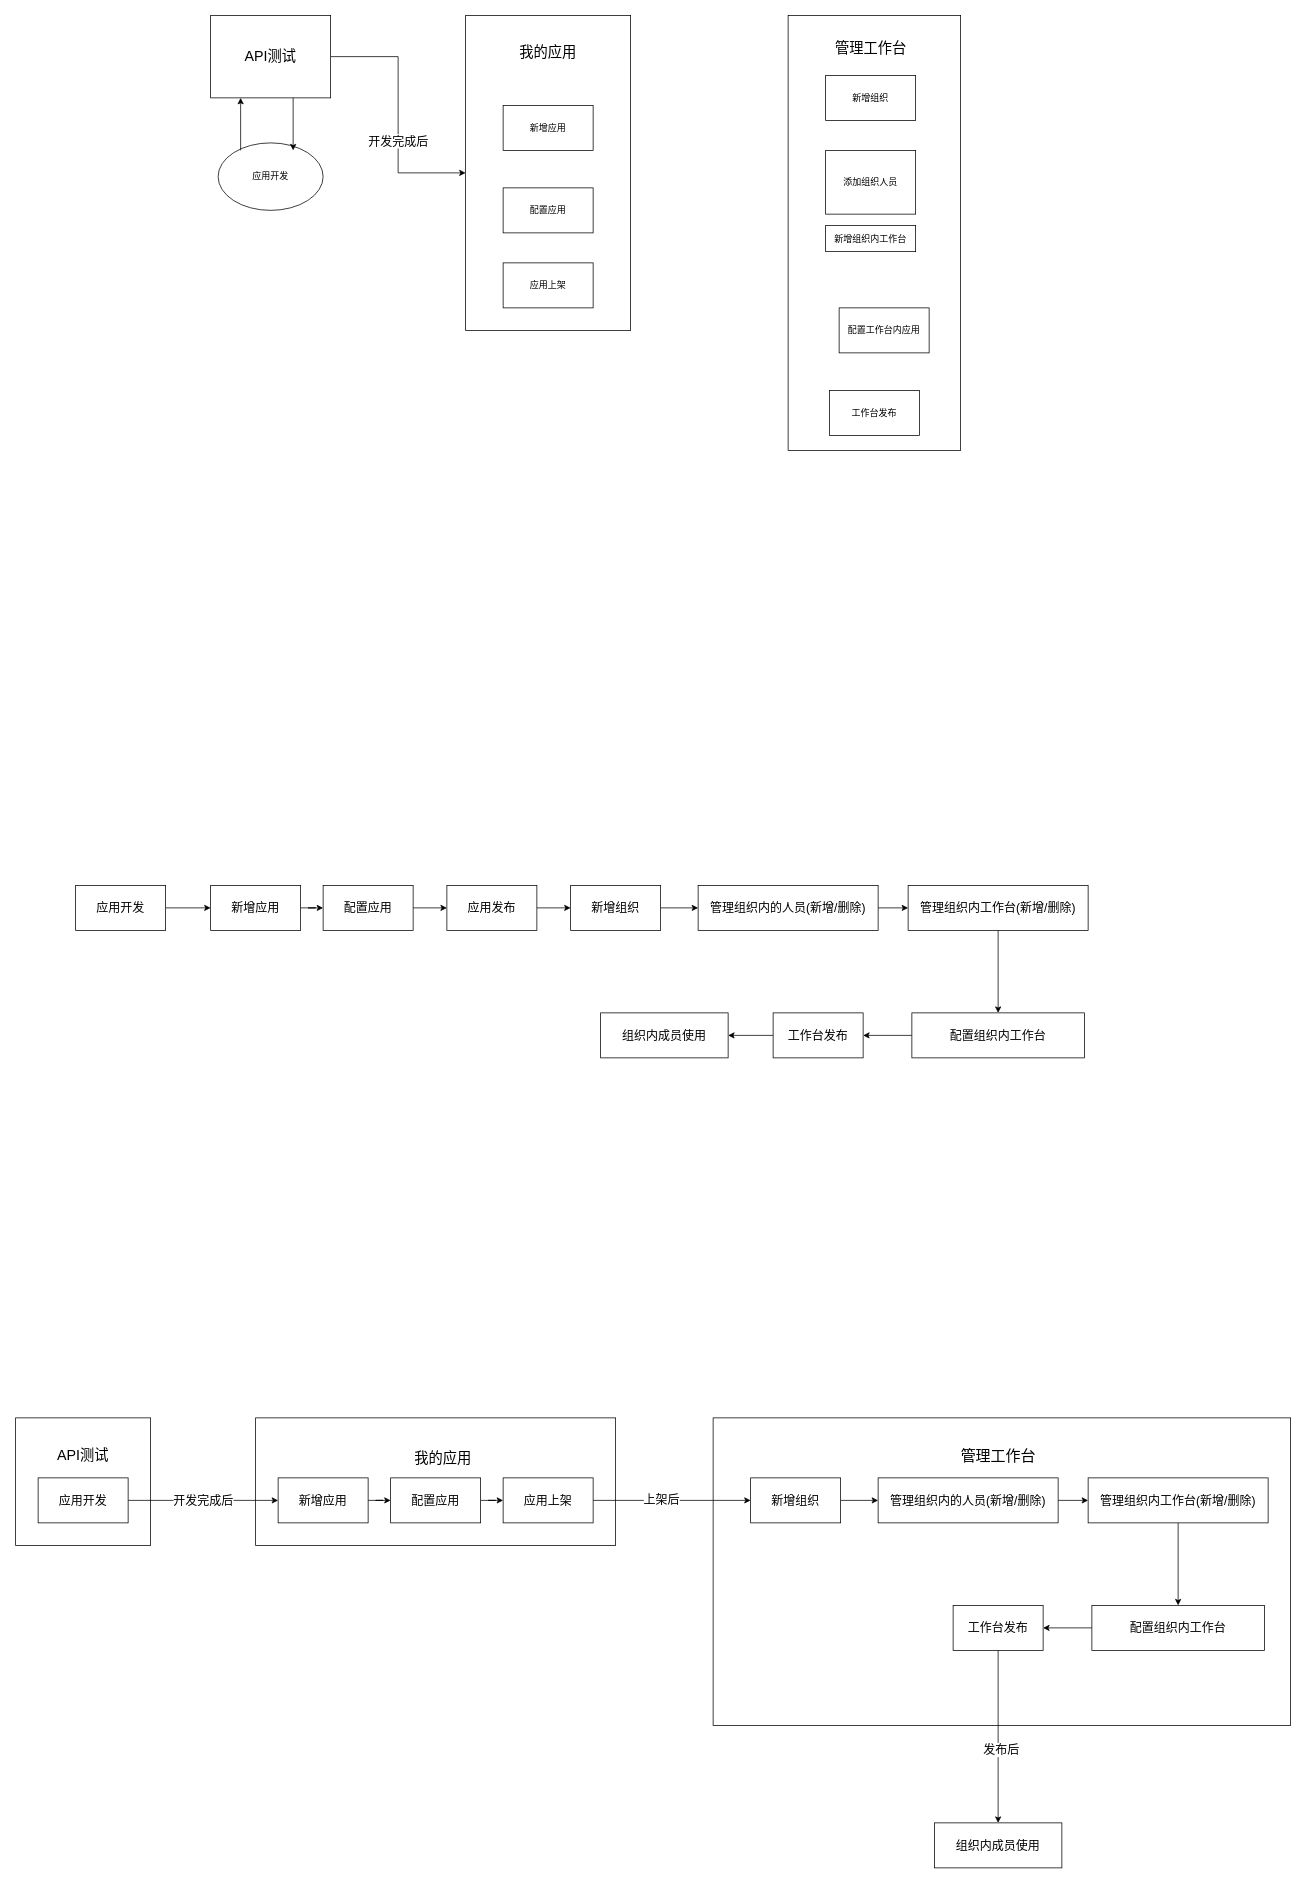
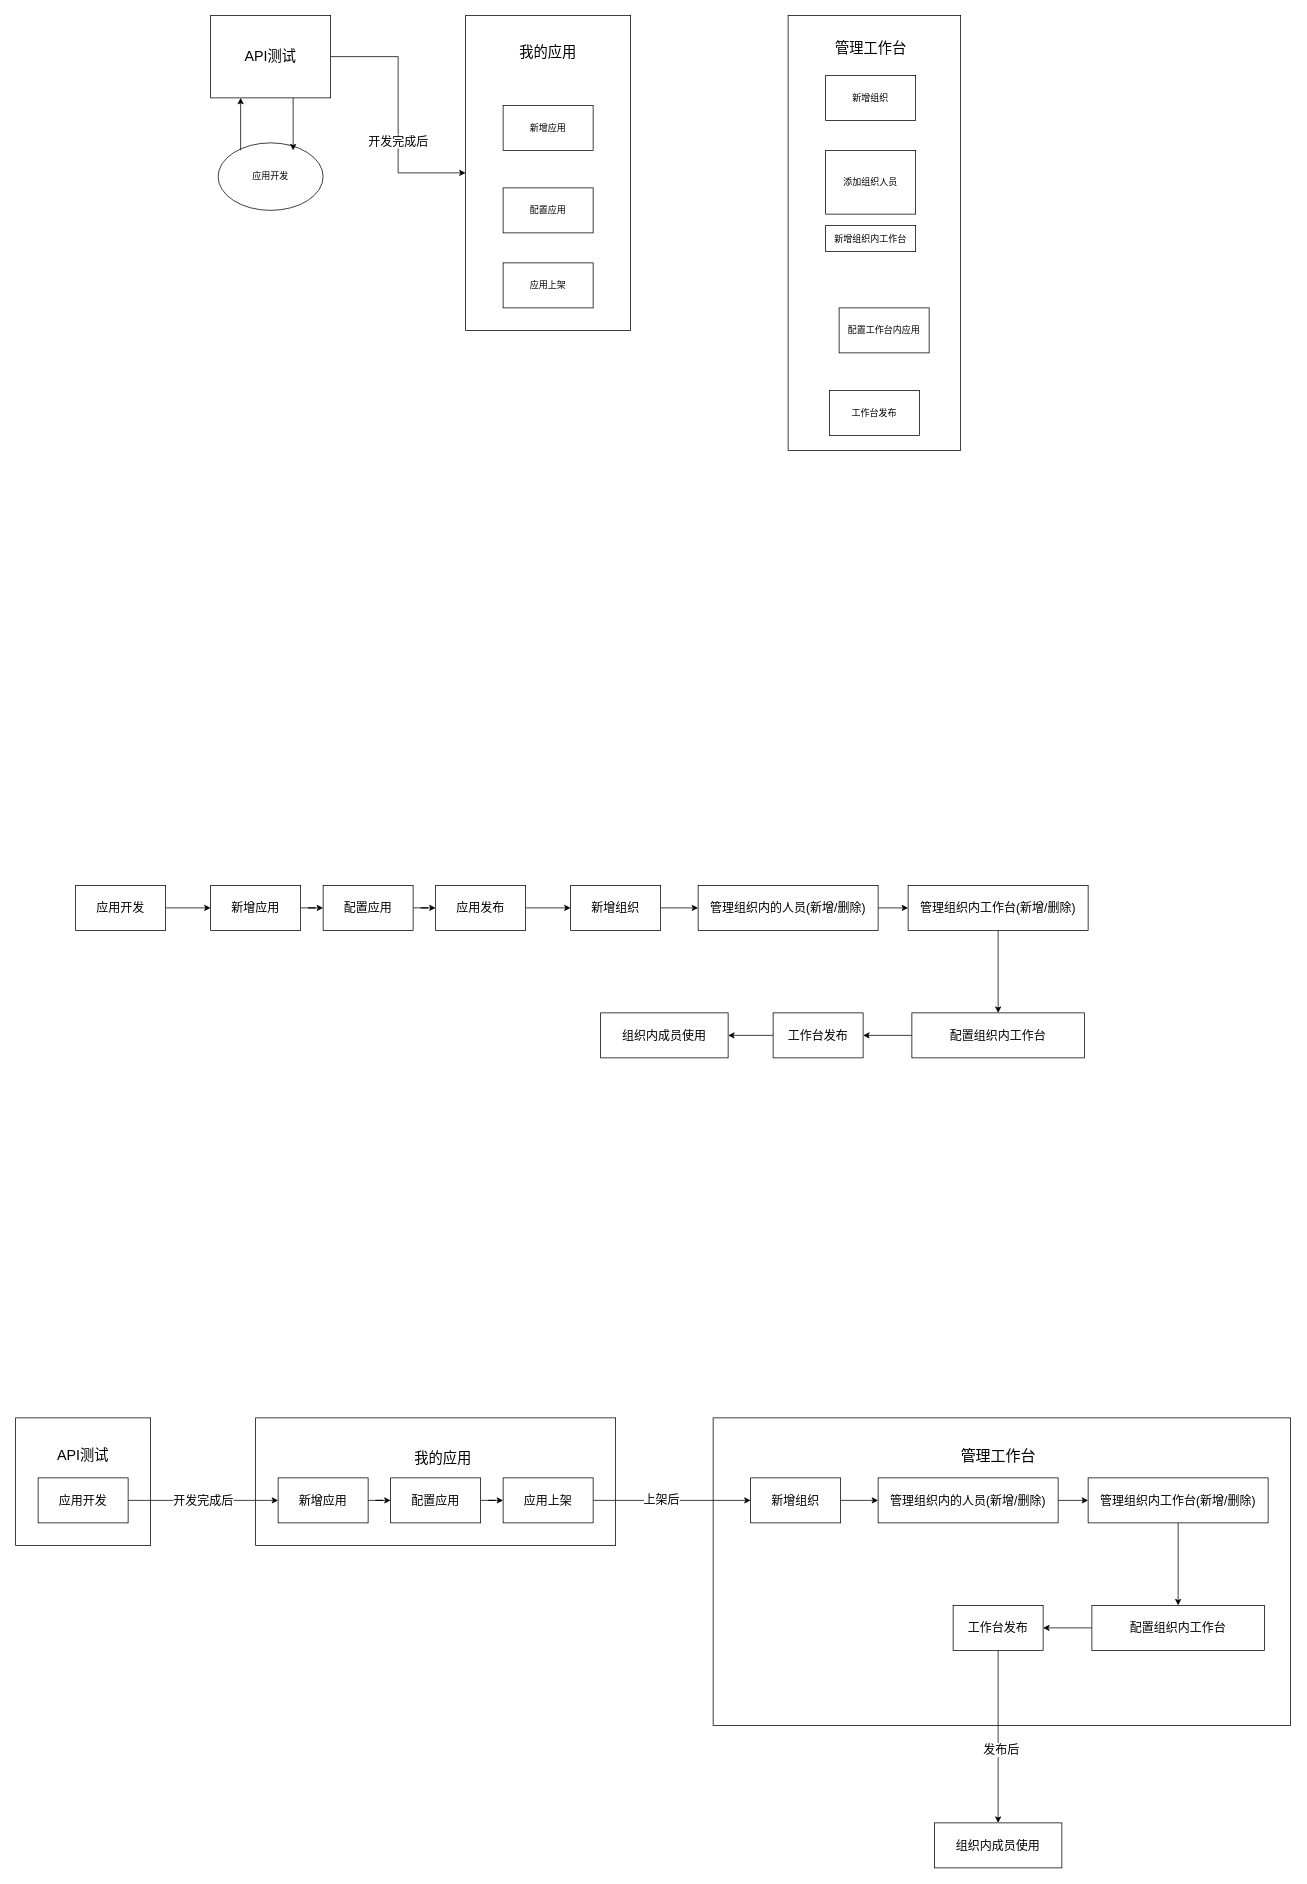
node "应用发布": moved (492, 908) -> (480, 908)
